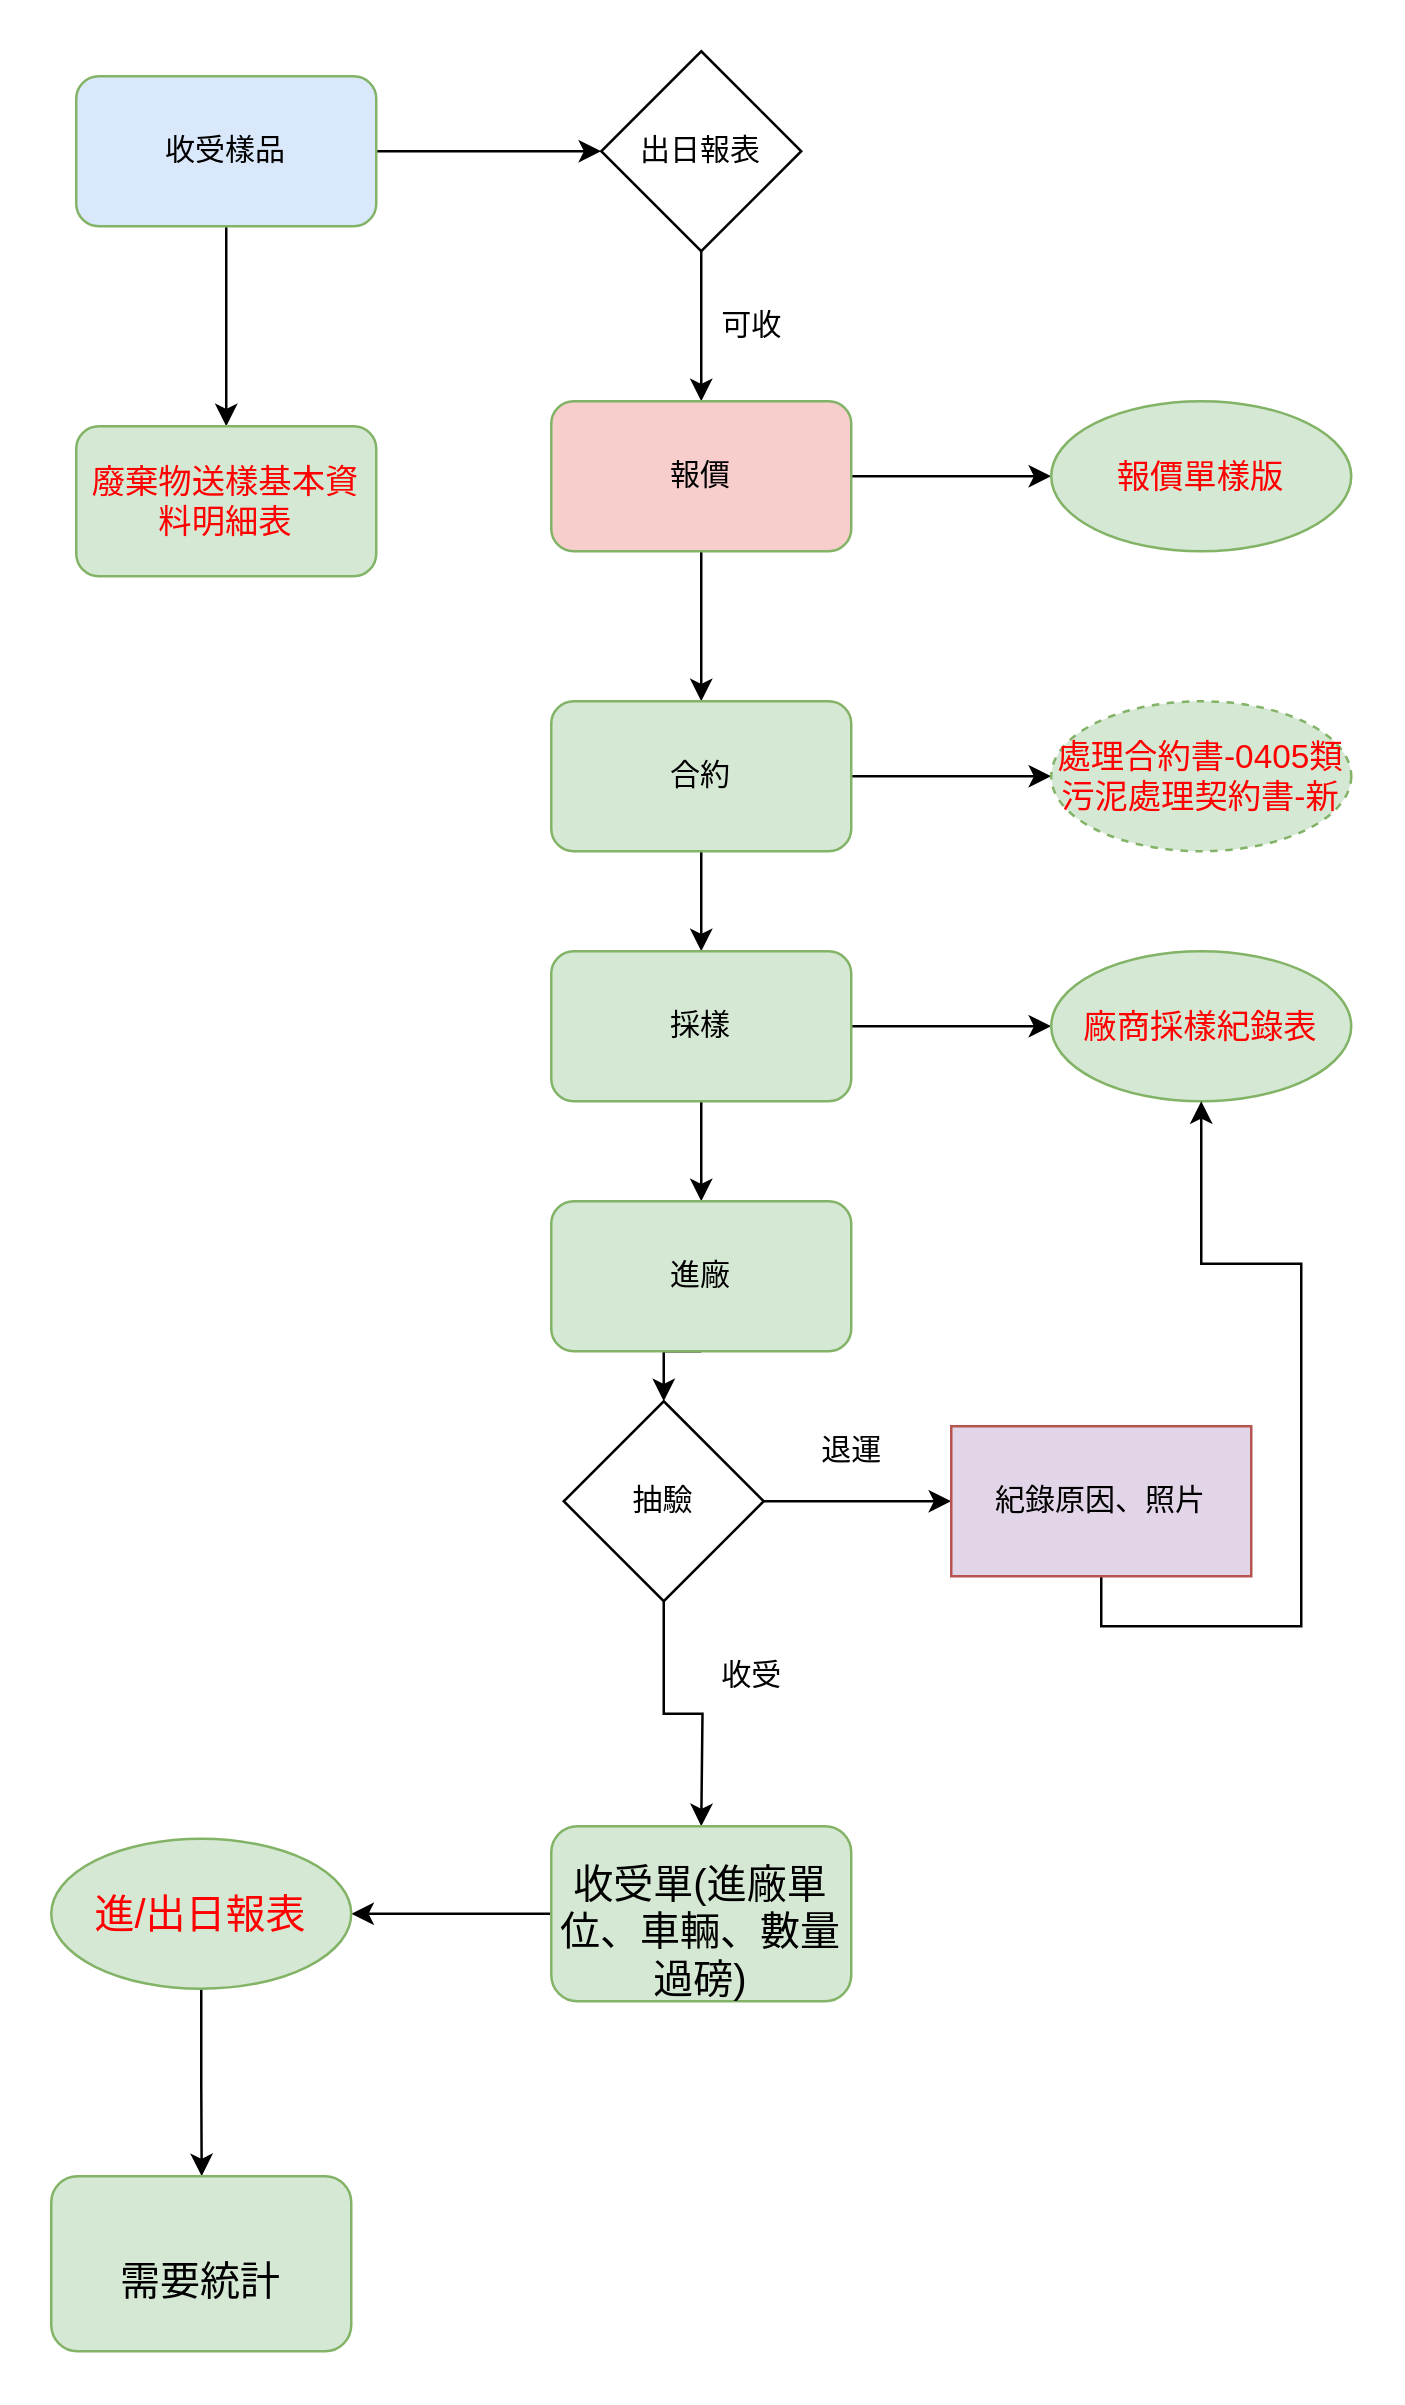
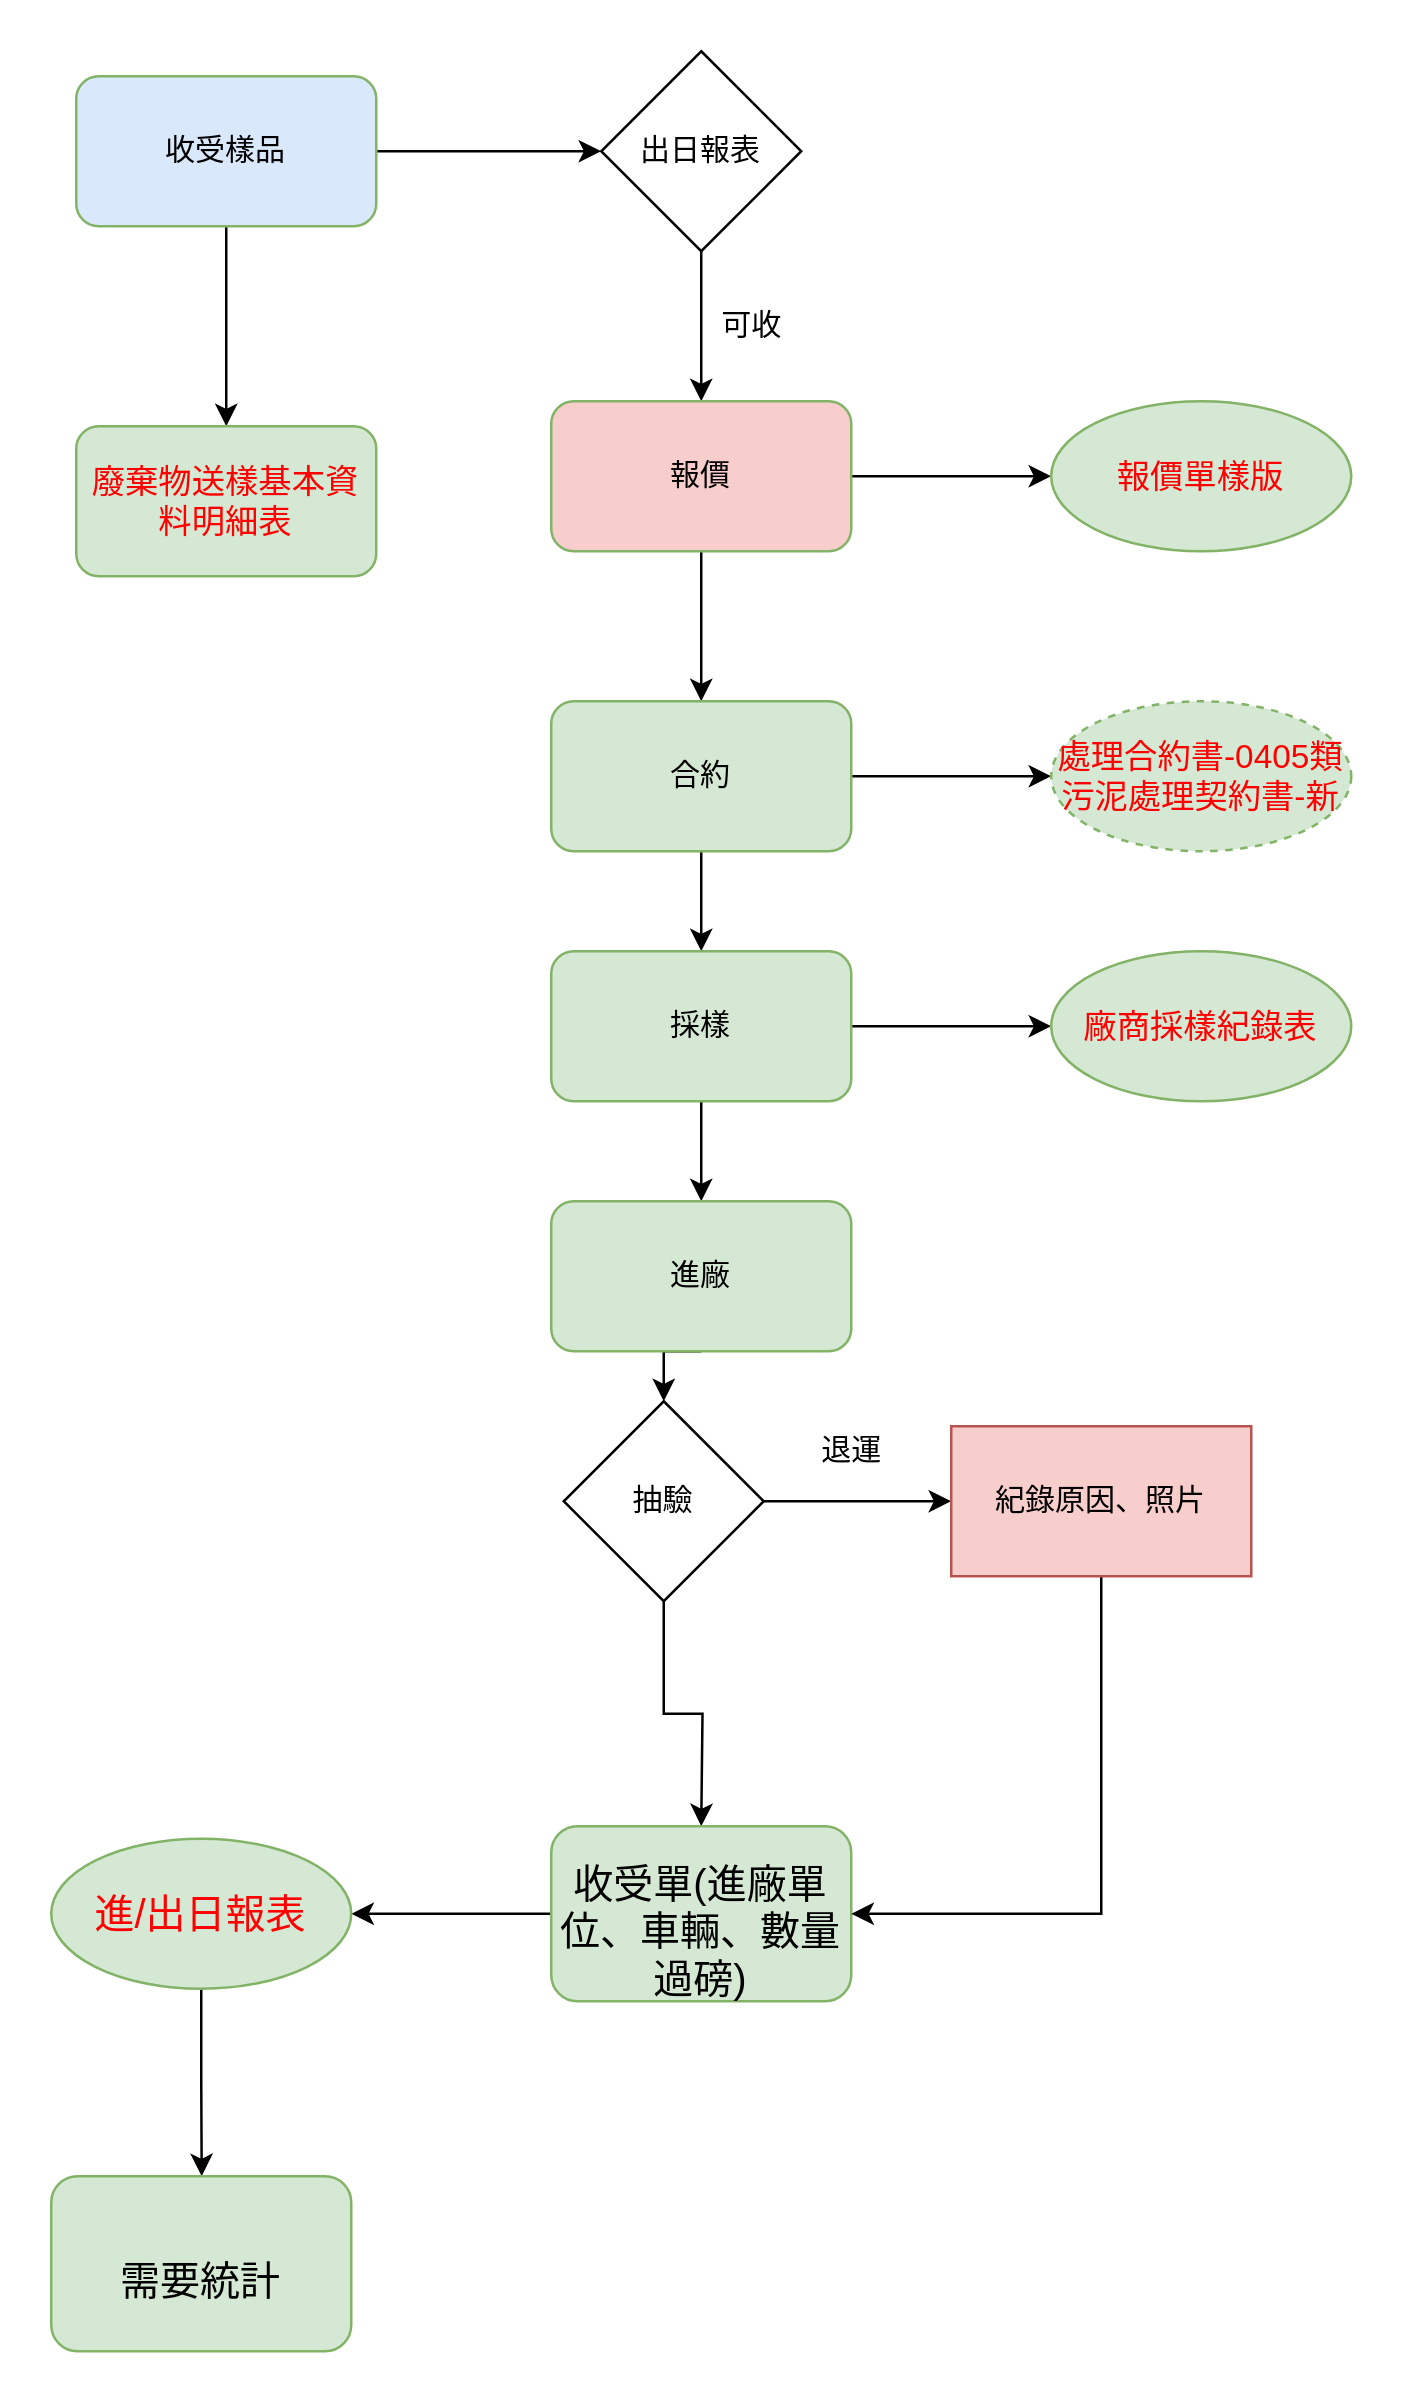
edge "紀錄原因、照片" -> "廠商採樣紀錄表": now "紀錄原因、照片" -> "收受單(進廠單位、車輛、數量過磅)"
node "紀錄原因、照片": fillcolor #e1d5e7 -> #f8cecc
node "收受": removed
